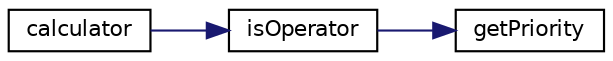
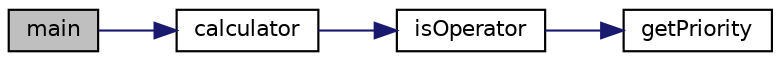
node "main": added
